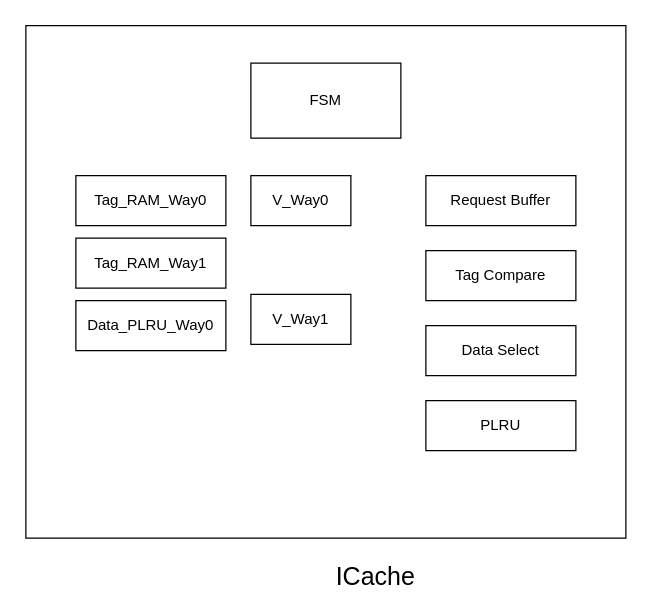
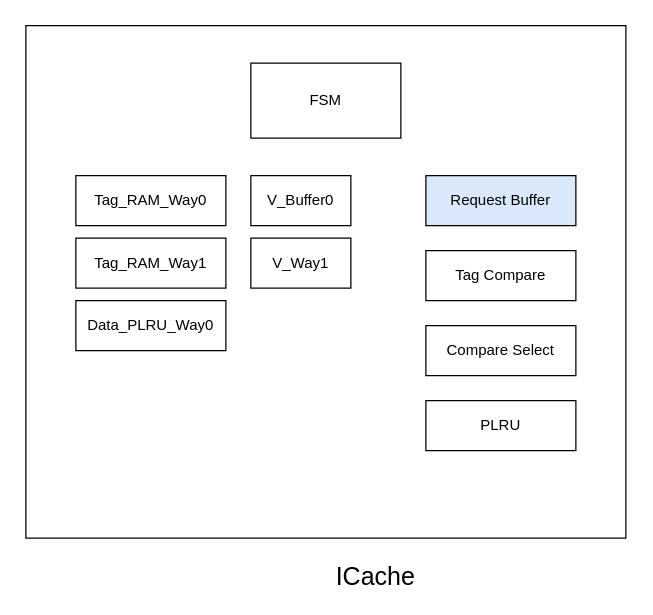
node "V_Way0": label "V_Way0" -> "V_Buffer0"
node "Request Buffer": fillcolor #ffffff -> #dae8fc
node "V_Way1": moved (301, 319) -> (301, 263)
node "Data Select": label "Data Select" -> "Compare Select"
